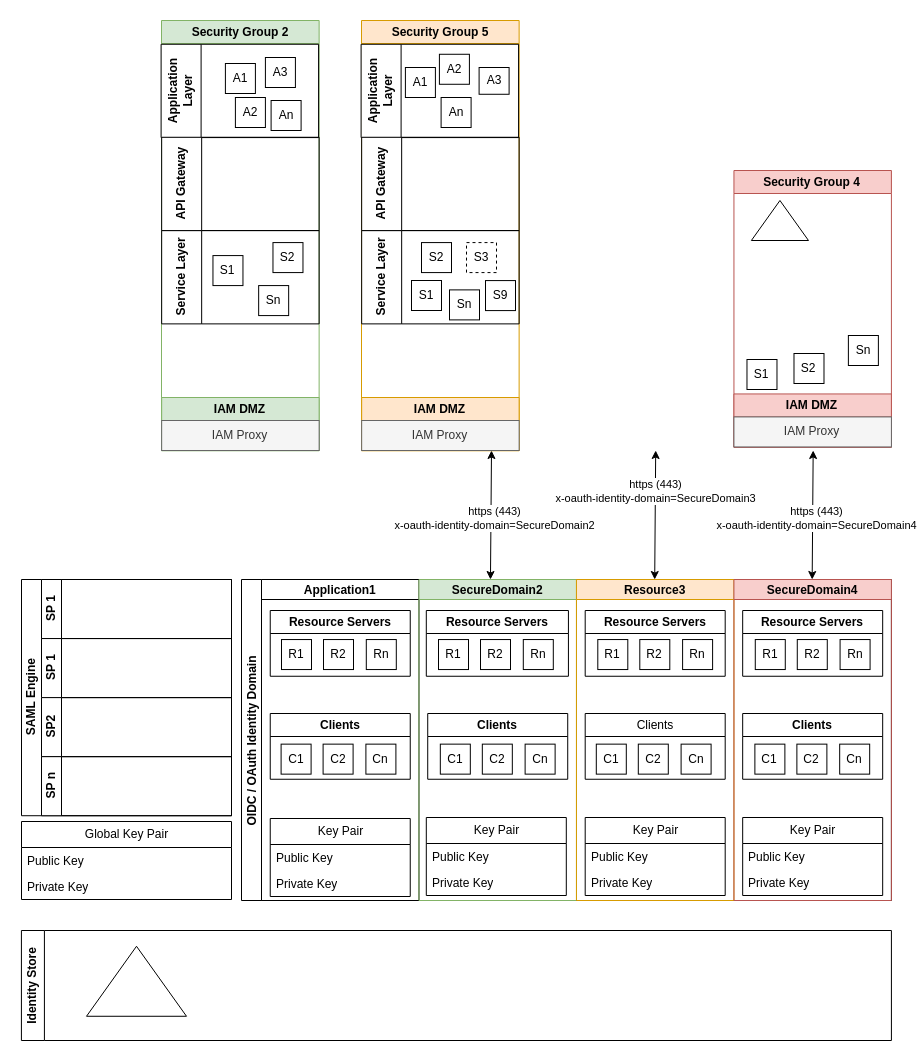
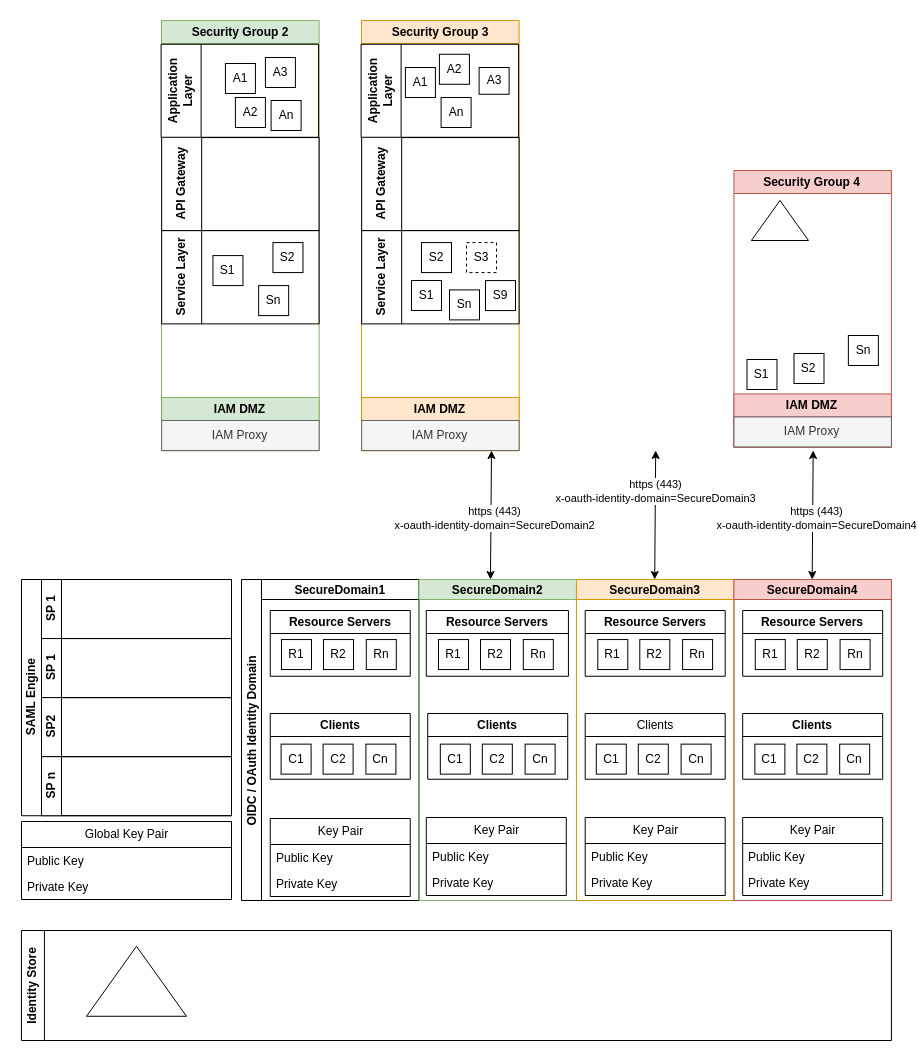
node "Security Group 5": label "Security Group 5" -> "Security Group 3"
node "Application1": label "Application1" -> "SecureDomain1"
node "Resource3": label "Resource3" -> "SecureDomain3"
